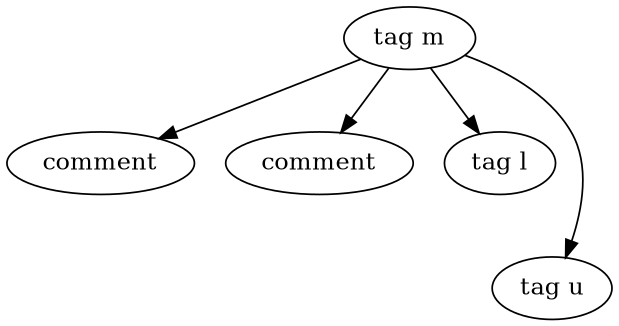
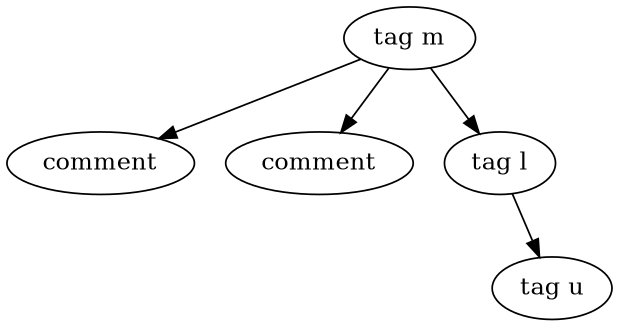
edge "tag m" -> "tag u": now "tag l" -> "tag u"
